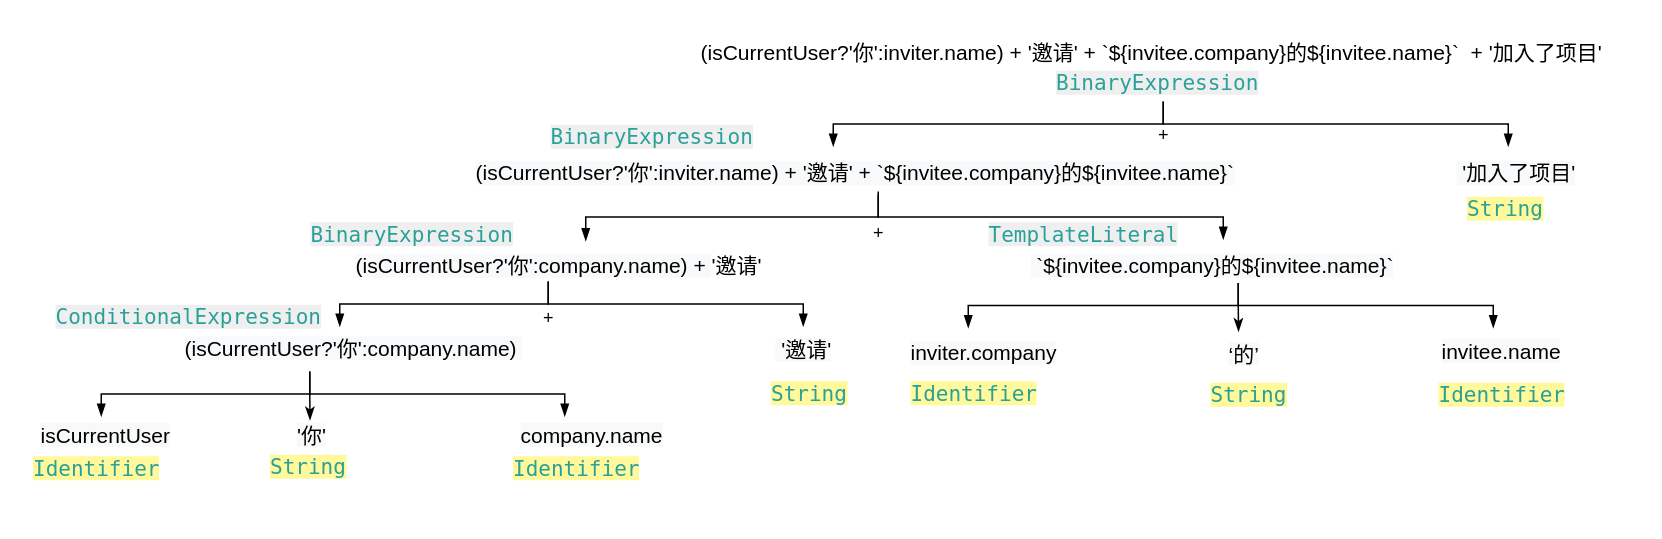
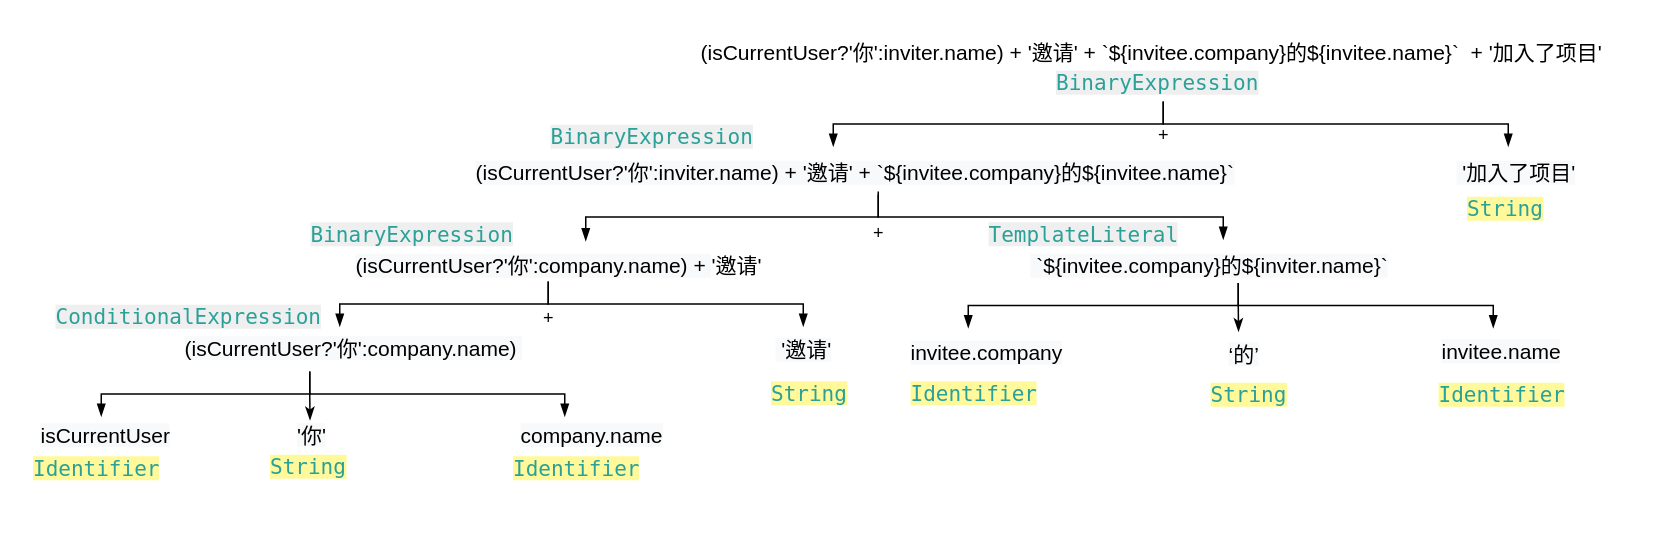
node "`${invitee.company}的${invitee.name}`": label "`${invitee.company}的${invitee.name}`" -> "`${invitee.company}的${inviter.name}`"
node "inviter.company": label "inviter.company" -> "invitee.company"
